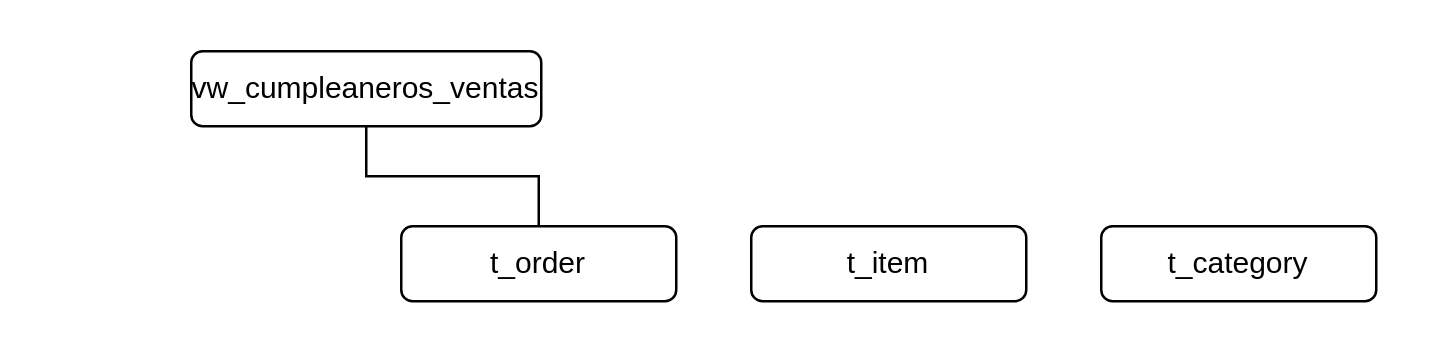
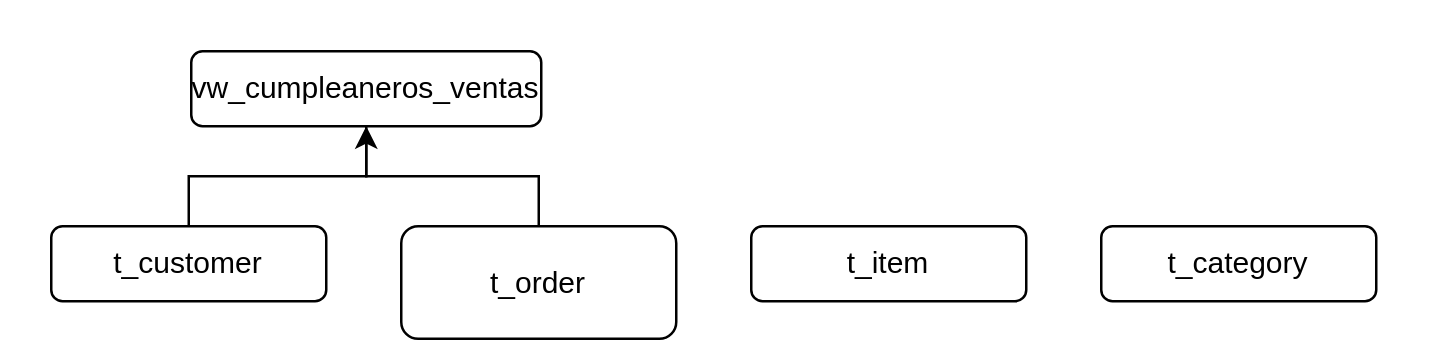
edge "t_customer" -> "vw_cumpleaneros_ventas": added
node "t_customer": added
node "t_order": size 275x75 -> 275x113
